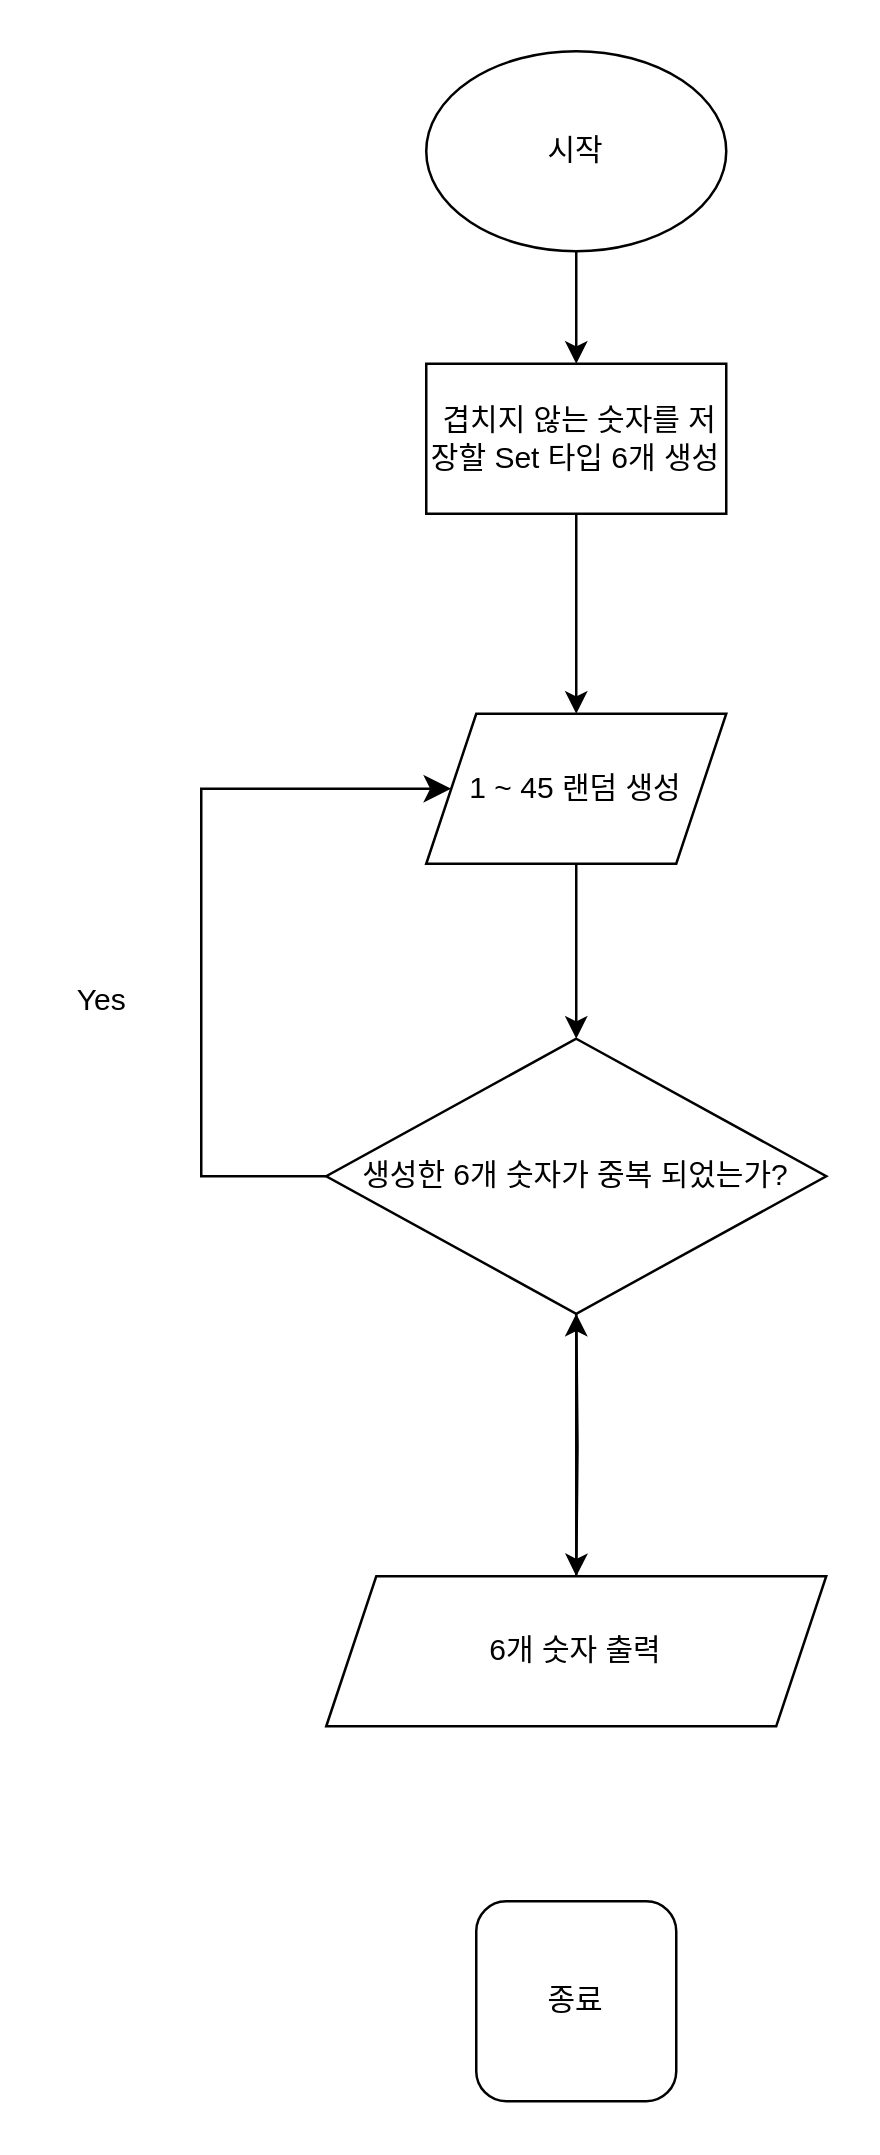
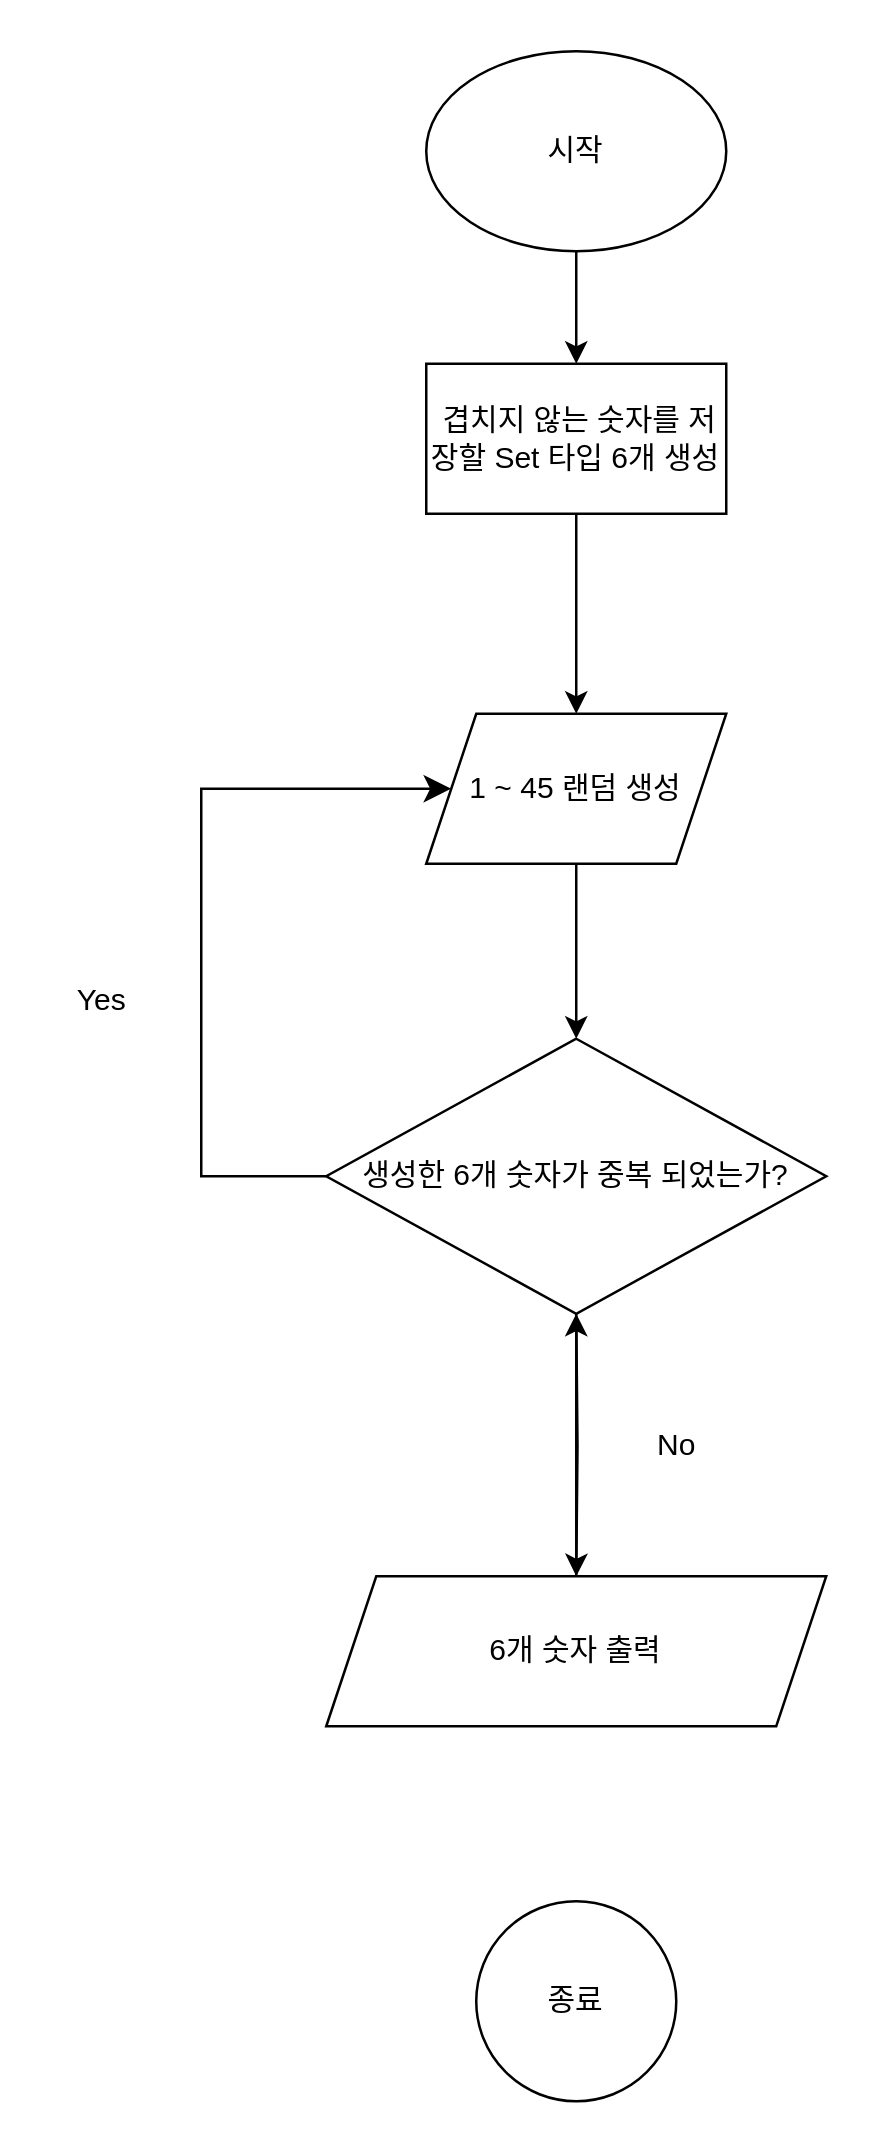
node "No": added
node "종료": shape rounded rectangle -> ellipse
